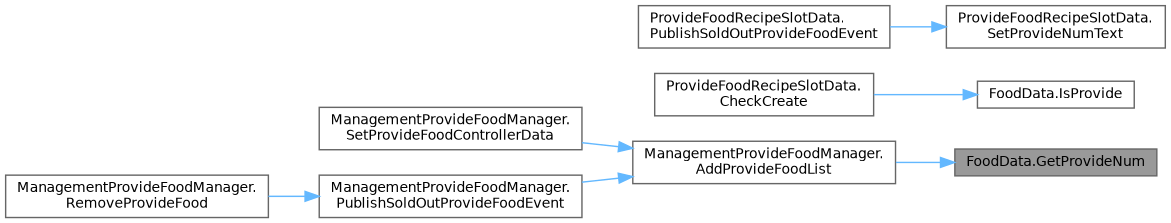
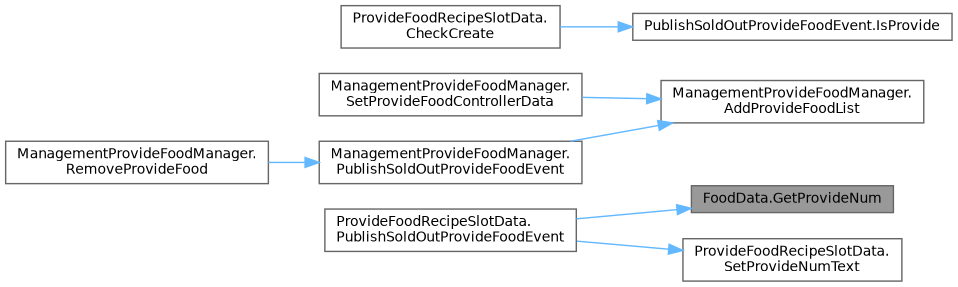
node "FoodData.IsProvide": label "FoodData.IsProvide" -> "PublishSoldOutProvideFoodEvent.IsProvide"
edge "ManagementProvideFoodManager. AddProvideFoodList" -> "FoodData.GetProvideNum": now "ProvideFoodRecipeSlotData. PublishSoldOutProvideFoodEvent" -> "FoodData.GetProvideNum"
